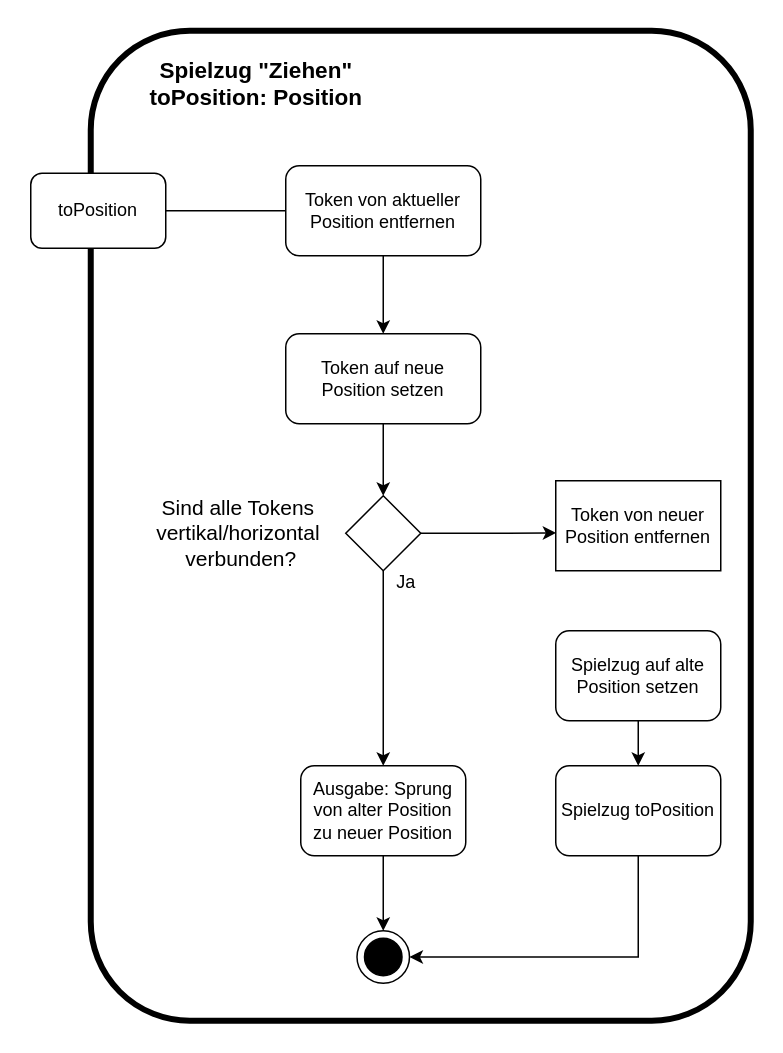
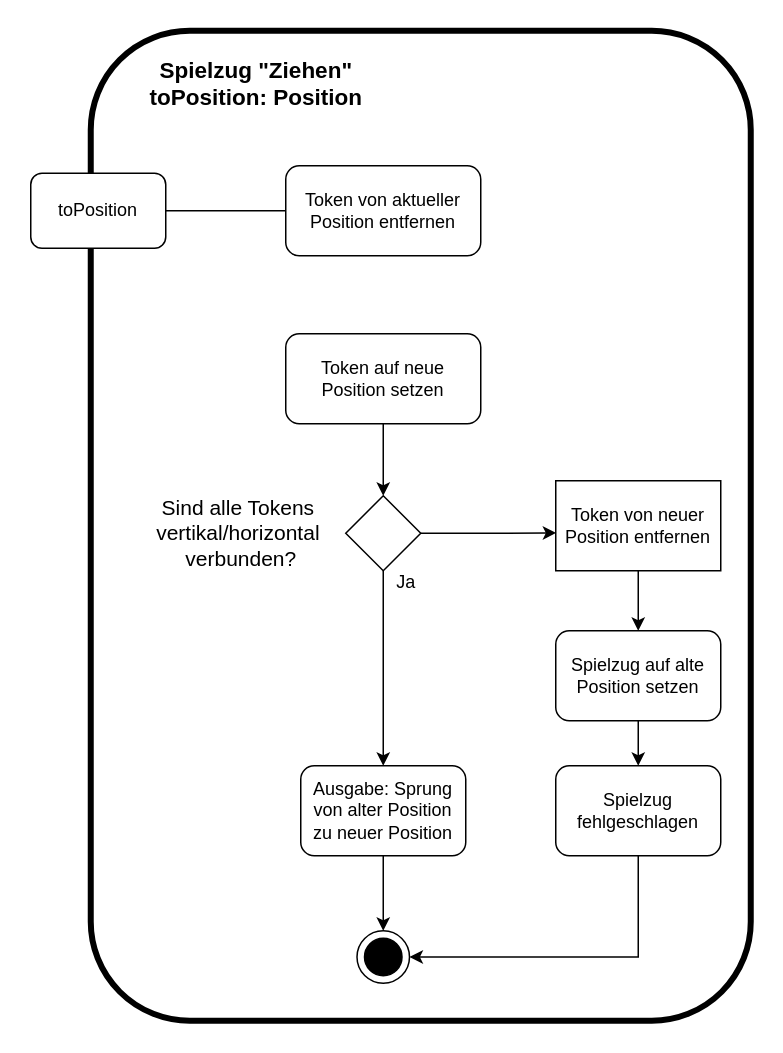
edge "Token von aktueller Position entfernen" -> "Token auf neue Position setzen": removed
edge "Token von neuer Position entfernen" -> "Spielzug auf alte Position setzen": added
node "Spielzug toPosition": label "Spielzug toPosition" -> "Spielzug fehlgeschlagen"
